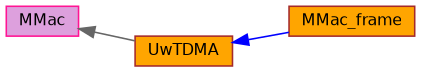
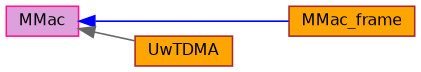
edge "MMac_frame" -> "UwTDMA": now "MMac_frame" -> "MMac"
